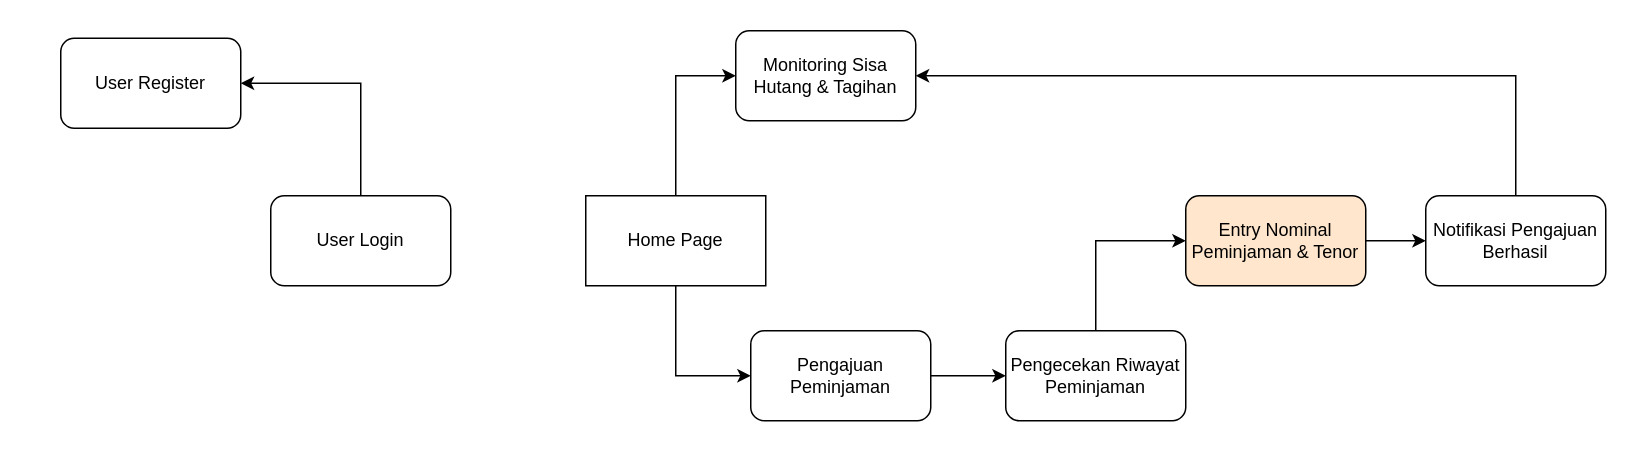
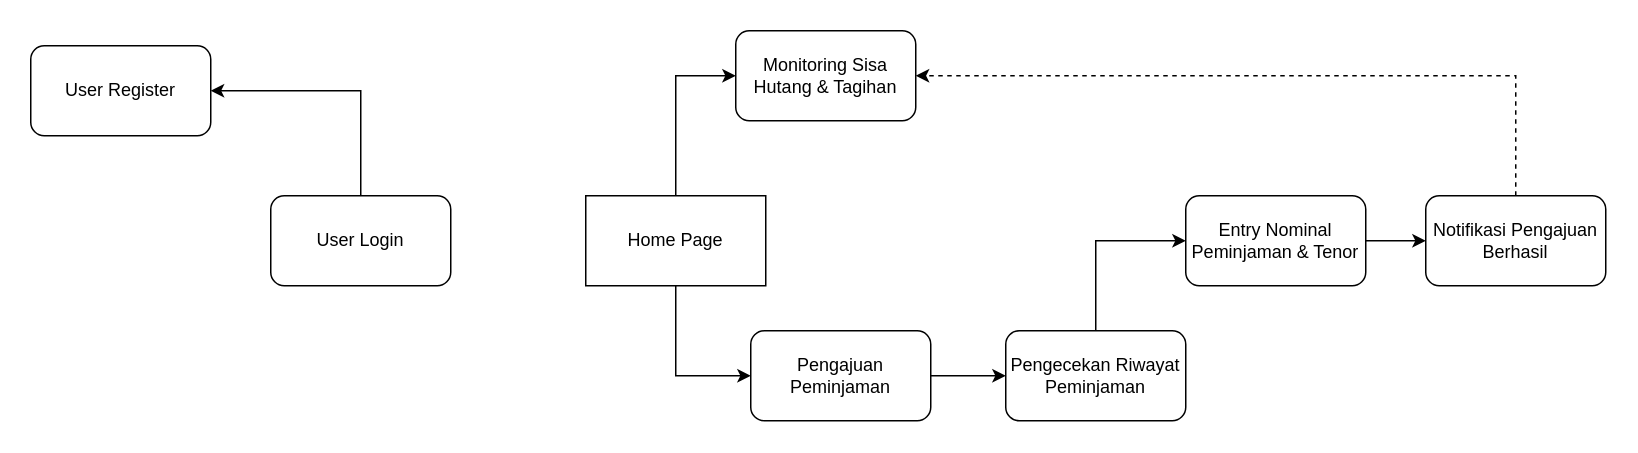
edge "Notifikasi Pengajuan Berhasil" -> "Monitoring Sisa Hutang & Tagihan": style solid -> dashed
node "User Register": moved (151, 83) -> (121, 91)
node "Entry Nominal Peminjaman & Tenor": fillcolor #ffe6cc -> #ffffff
